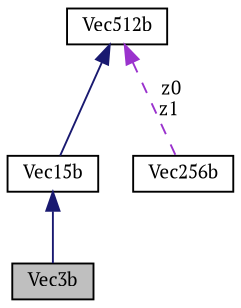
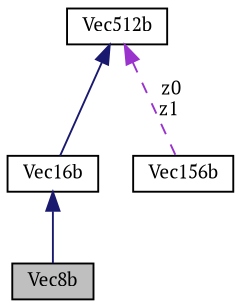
node "Vec15b": label "Vec15b" -> "Vec16b"
node "Vec256b": label "Vec256b" -> "Vec156b"
node "Vec3b": label "Vec3b" -> "Vec8b"
